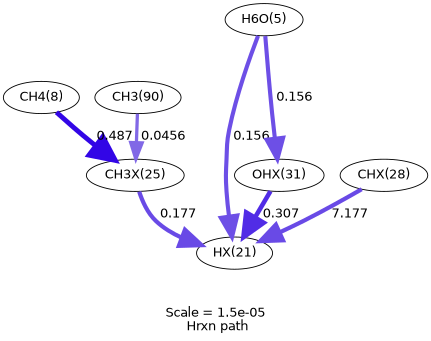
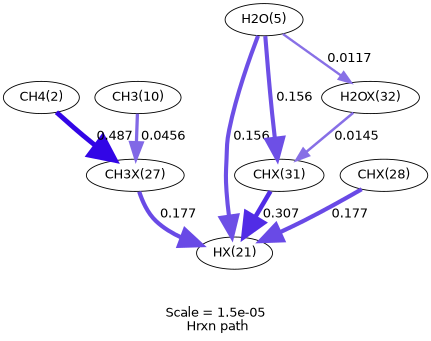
node "H6O(5)": label "H6O(5)" -> "H2O(5)"
node "CH4(8)": label "CH4(8)" -> "CH4(2)"
node "CH3(90)": label "CH3(90)" -> "CH3(10)"
node "H2OX(32)": added
node "CH3X(25)": label "CH3X(25)" -> "CH3X(27)"
node "OHX(31)": label "OHX(31)" -> "CHX(31)"
edge "CHX(28)" -> "HX(21)": label " 7.177" -> " 0.177"
